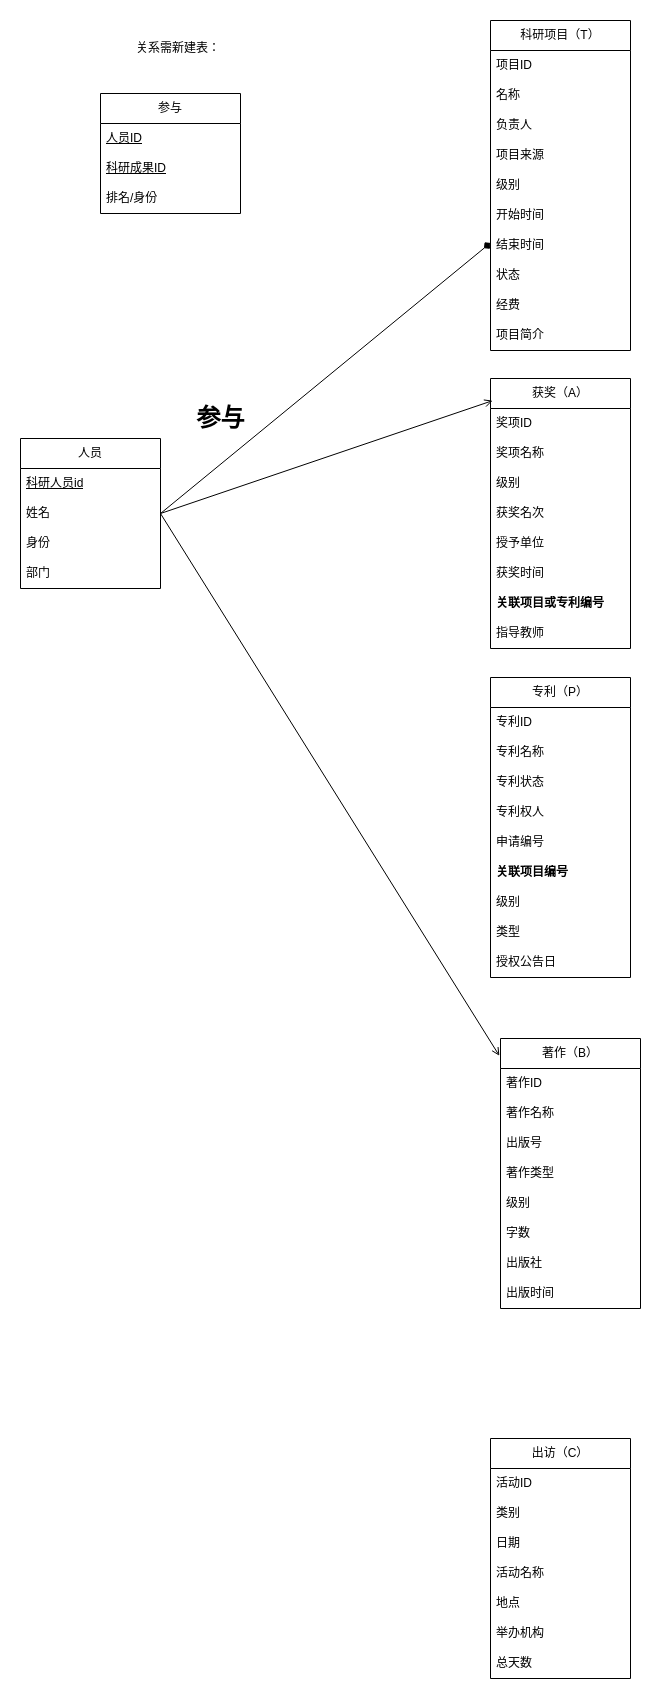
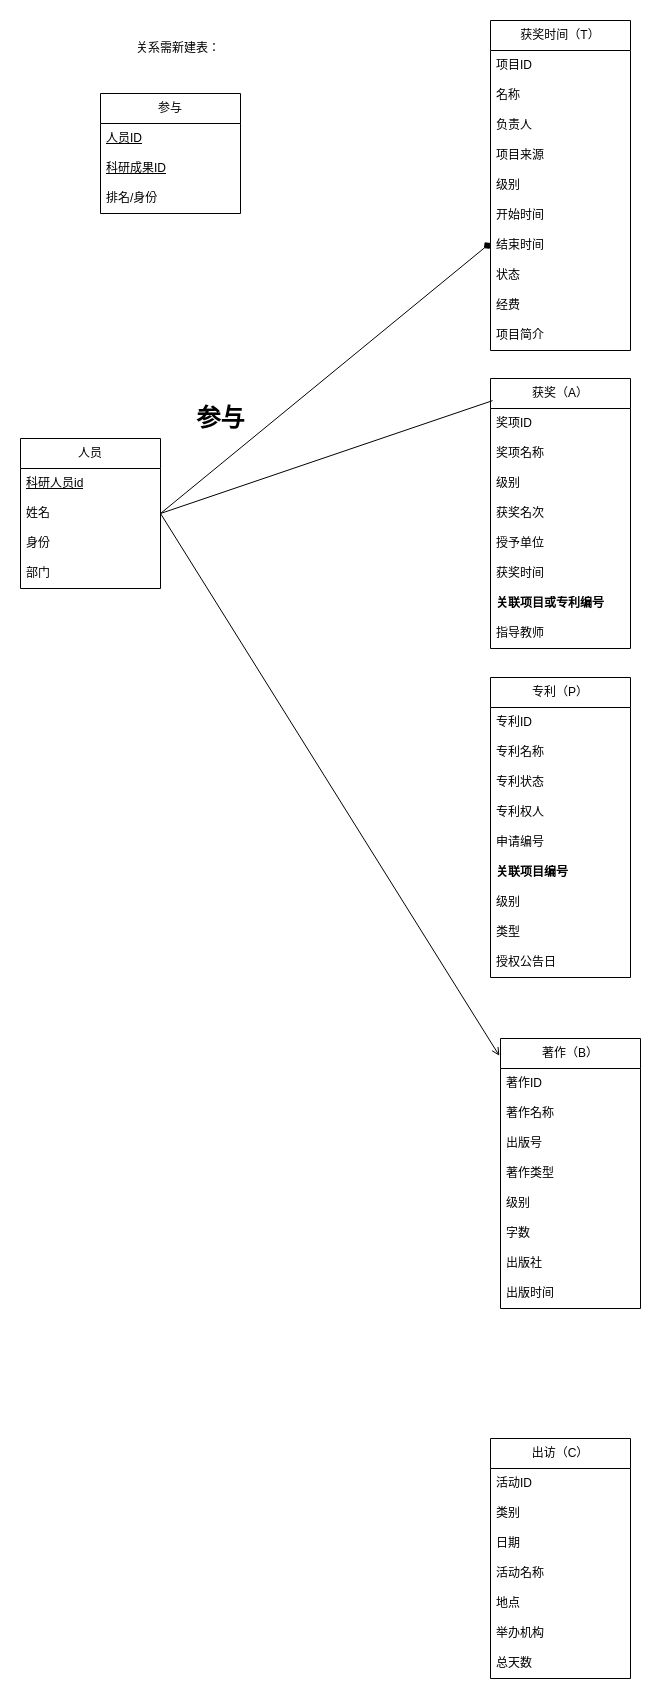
node "科研项目（T）": label "科研项目（T）" -> "获奖时间（T）"
edge "姓名" -> "获奖（A）": arrowhead open -> none
